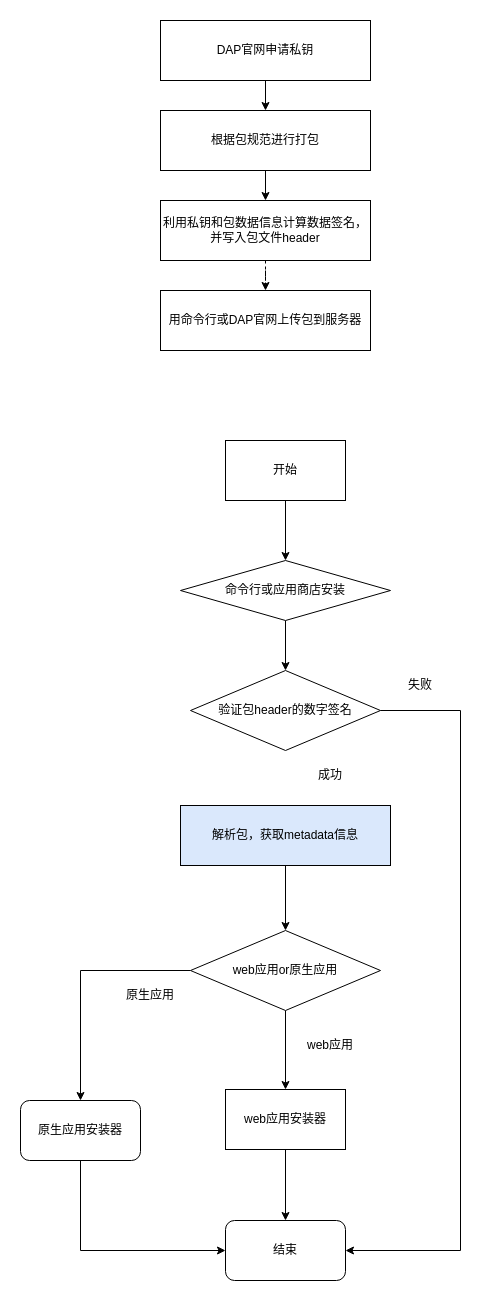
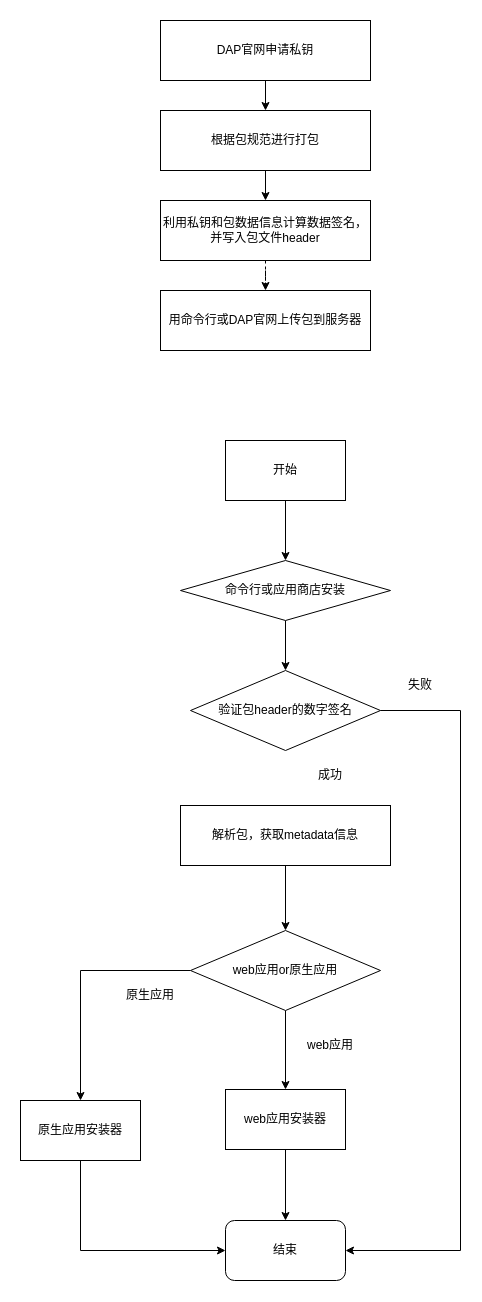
node "解析包，获取metadata信息": fillcolor #dae8fc -> #ffffff
node "原生应用安装器": shape rounded rectangle -> rectangle
